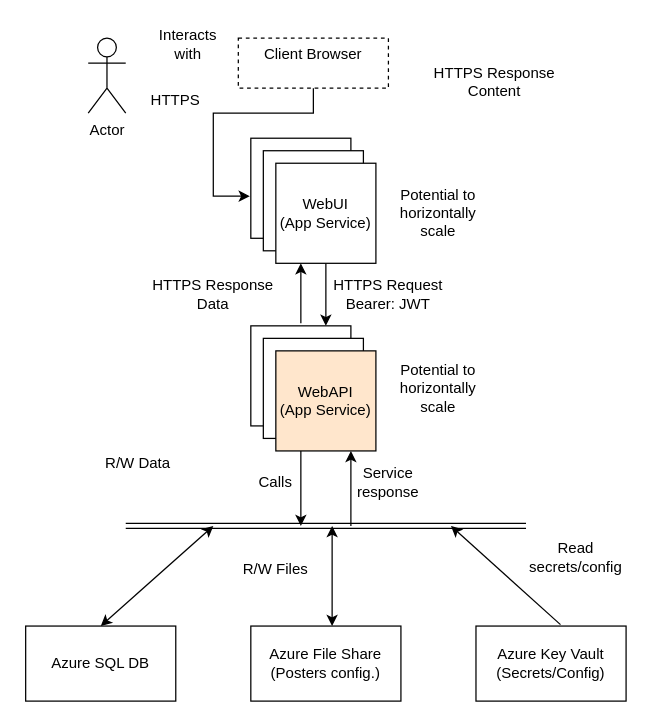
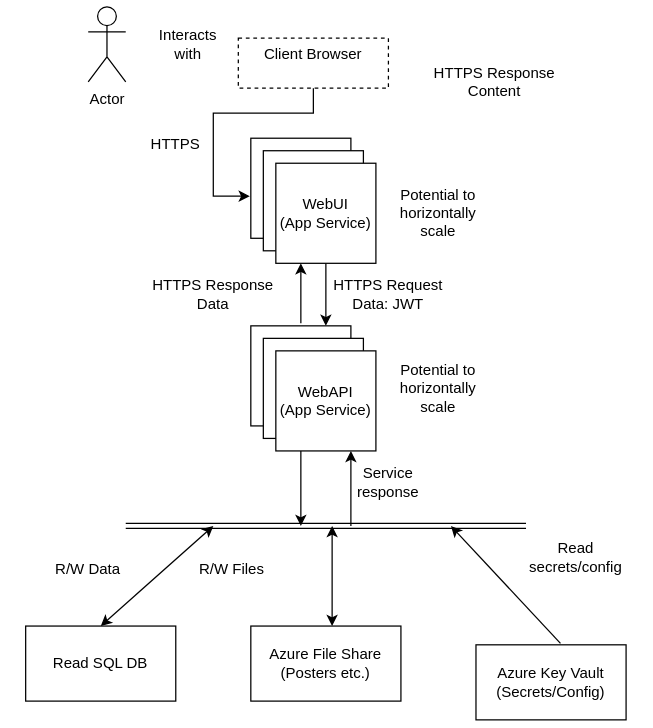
node "Actor": moved (107, 76) -> (107, 44)
node "HTTPS": moved (176, 101) -> (176, 144)
node "HTTPS Request Bearer: JWT": label "HTTPS Request Bearer: JWT" -> "HTTPS Request Data: JWT"
node "WebAPI (App Service)": fillcolor #ffe6cc -> #ffffff
node "R/W Data": moved (138, 463) -> (88, 569)
node "Calls": removed
node "R/W Files": moved (276, 569) -> (232, 569)
node "Azure SQL DB": label "Azure SQL DB" -> "Read SQL DB"
node "Azure File Share (Posters config.)": label "Azure File Share (Posters config.)" -> "Azure File Share (Posters etc.)"
node "Azure Key Vault (Secrets/Config)": moved (551, 663) -> (551, 682)
